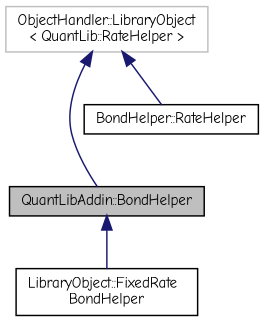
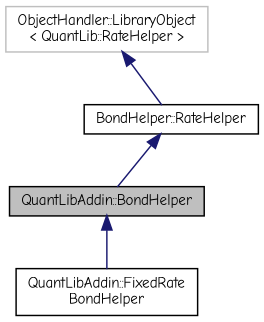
edge "QuantLibAddin::BondHelper" -> "ObjectHandler::LibraryObject < QuantLib::RateHelper >": now "QuantLibAddin::BondHelper" -> "BondHelper::RateHelper"
node "LibraryObject::FixedRate BondHelper": label "LibraryObject::FixedRate BondHelper" -> "QuantLibAddin::FixedRate BondHelper"
